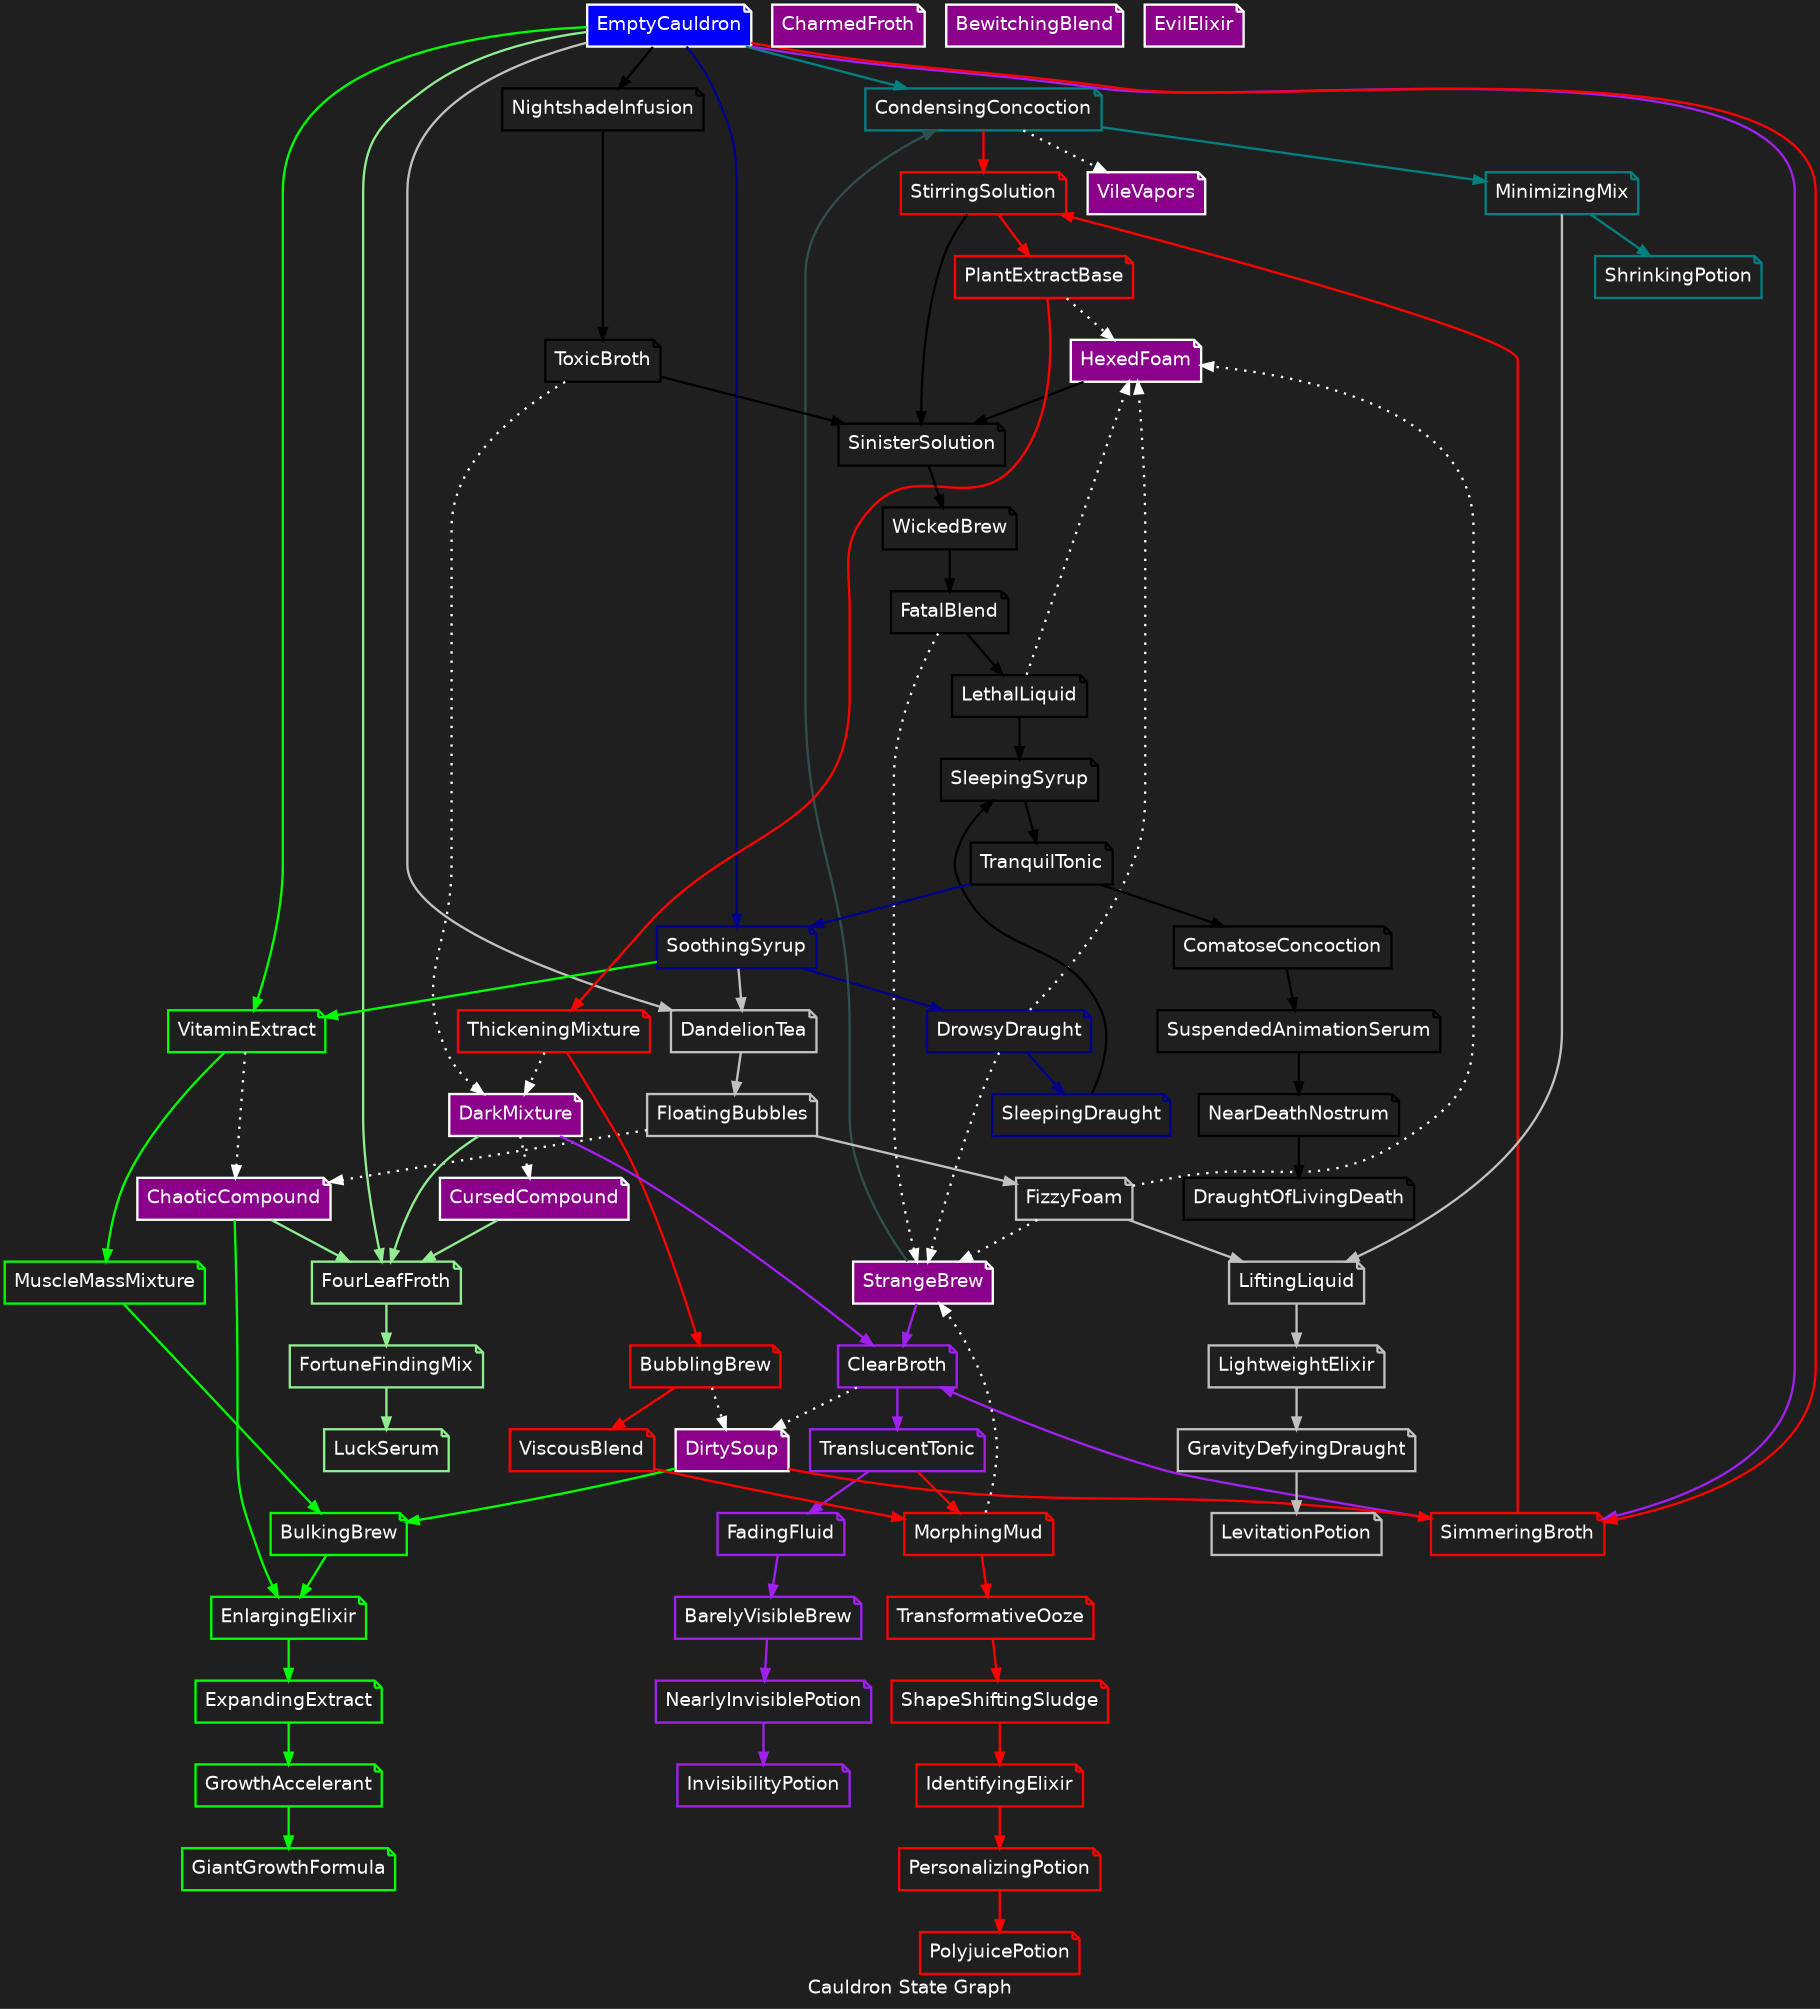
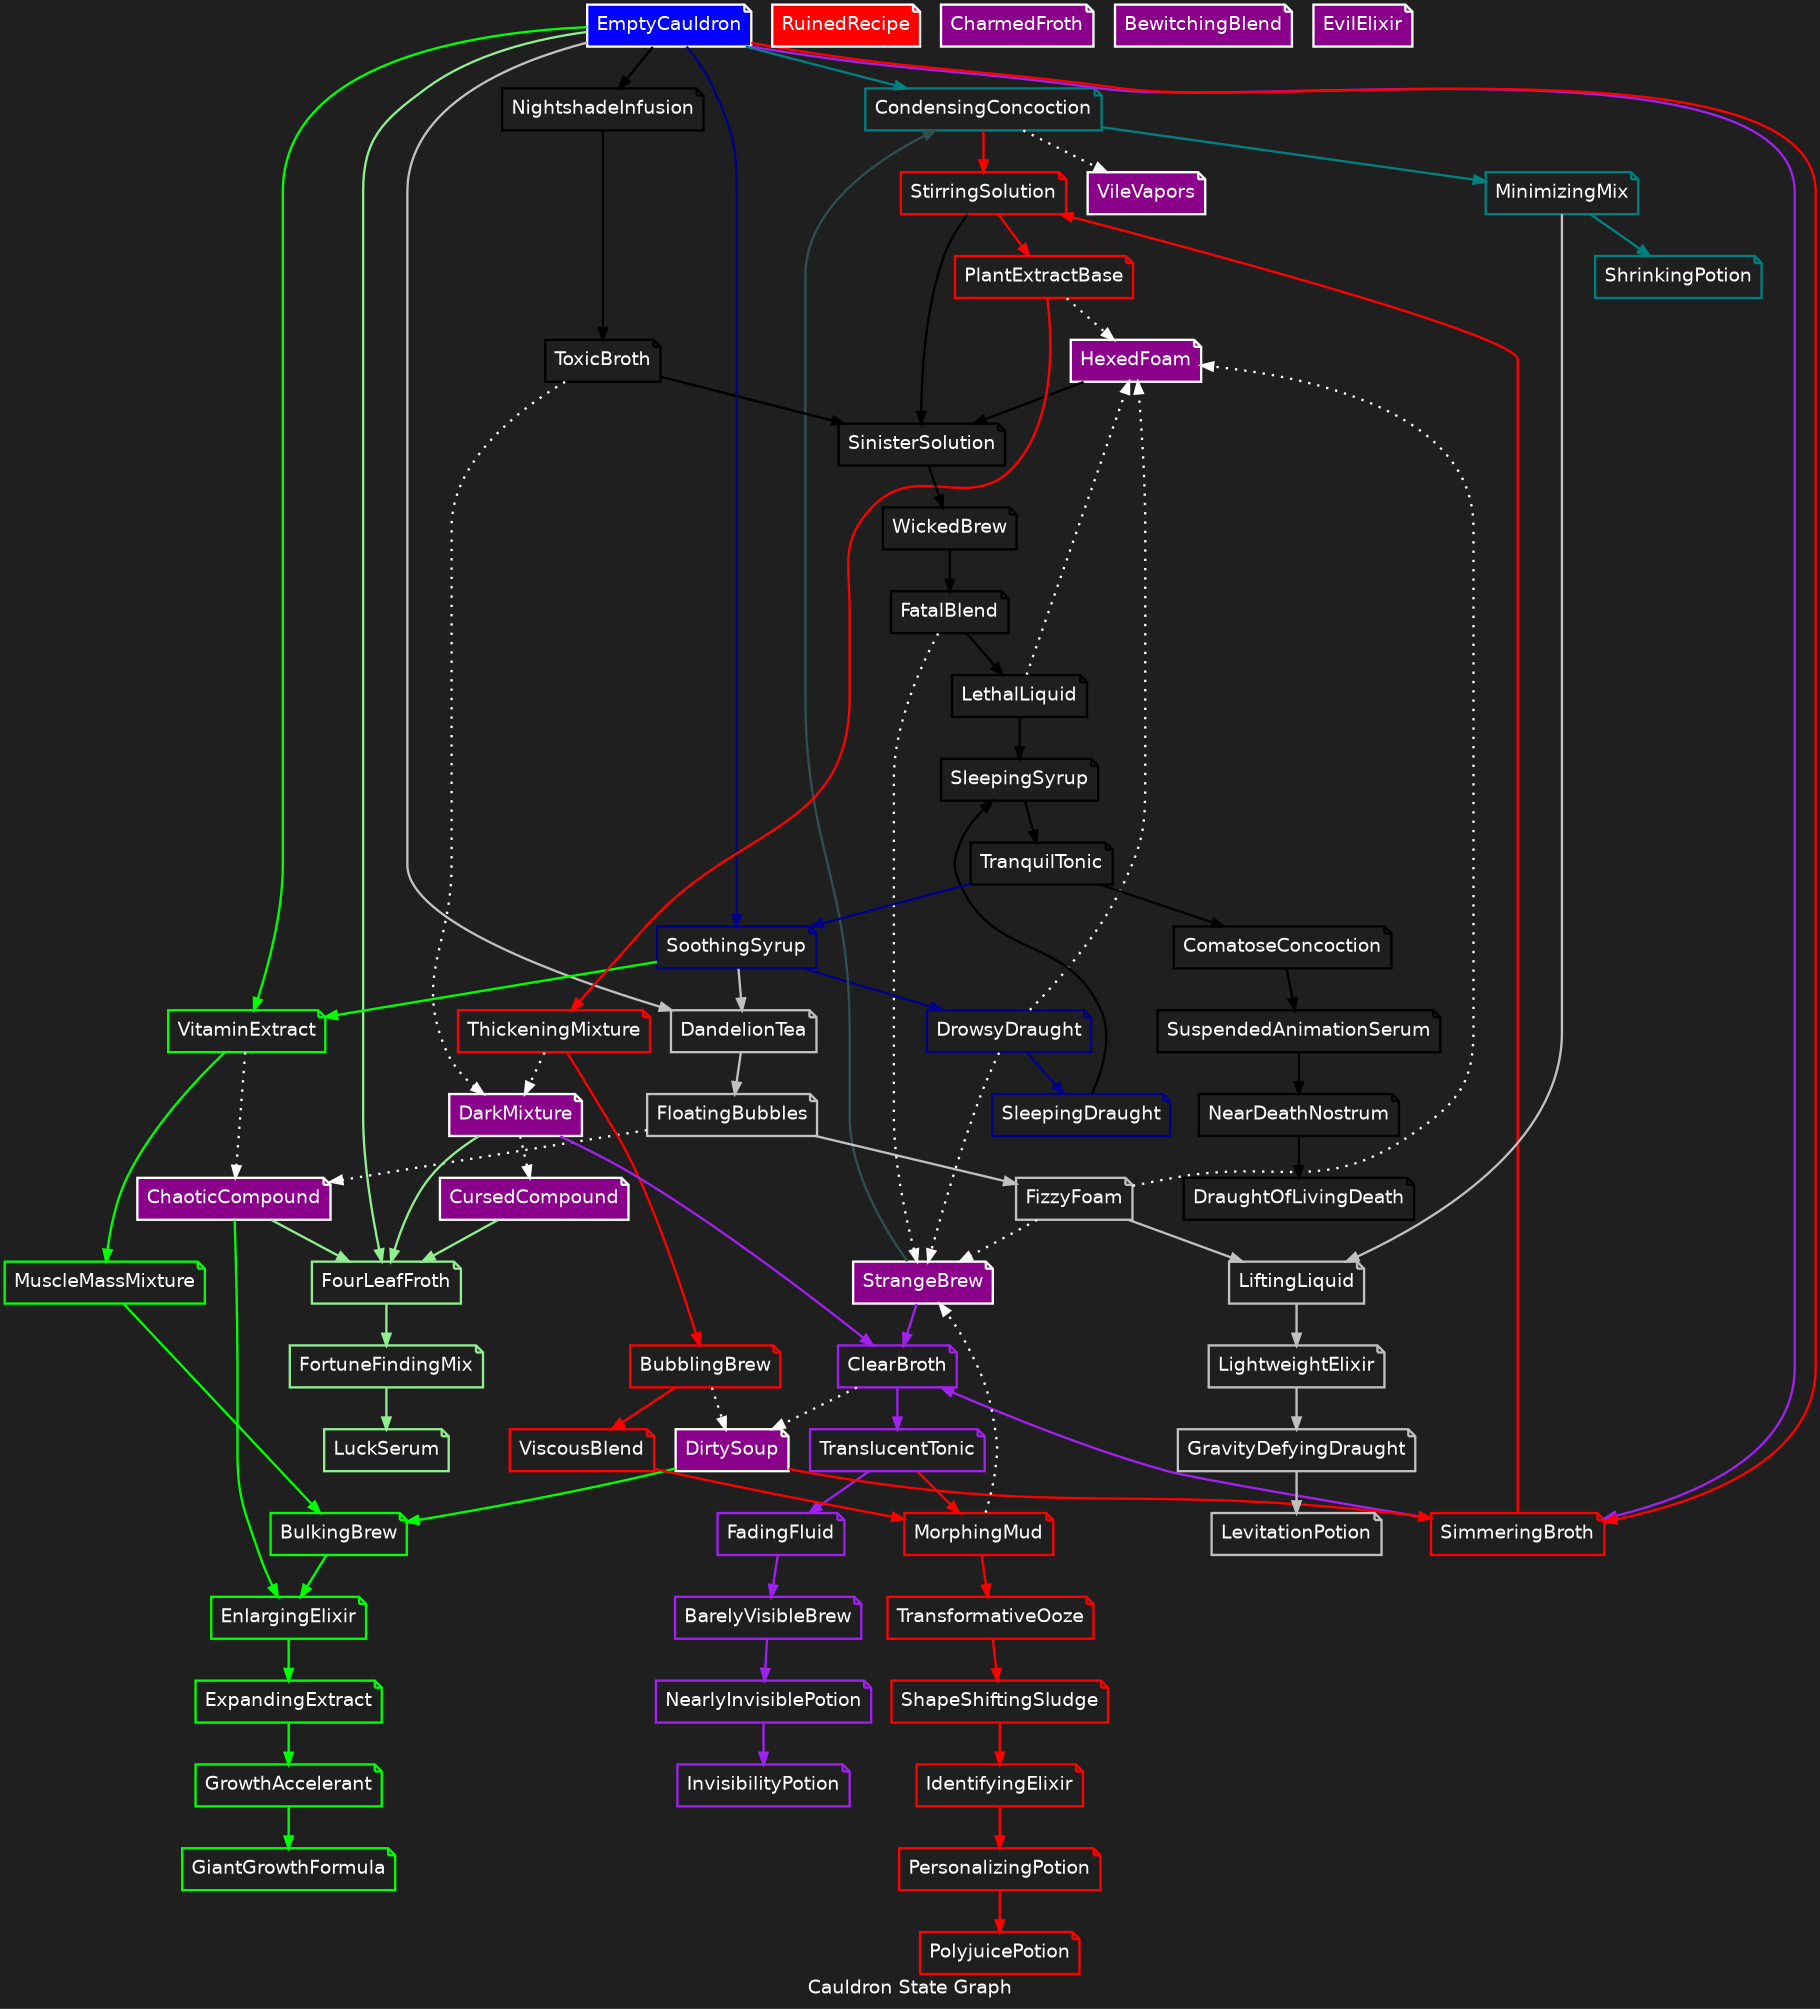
node "RuinedRecipe": added
